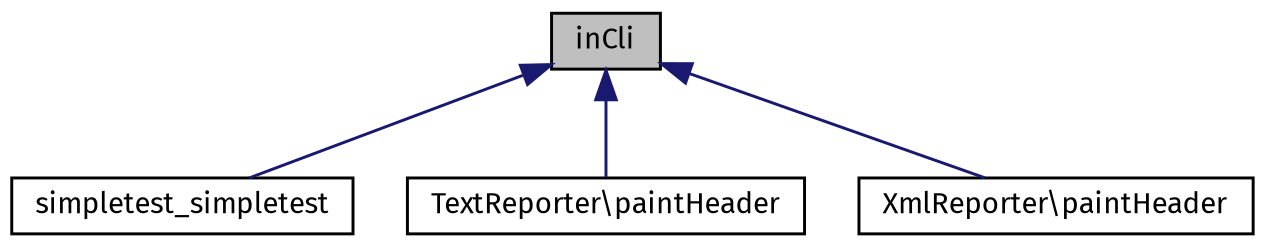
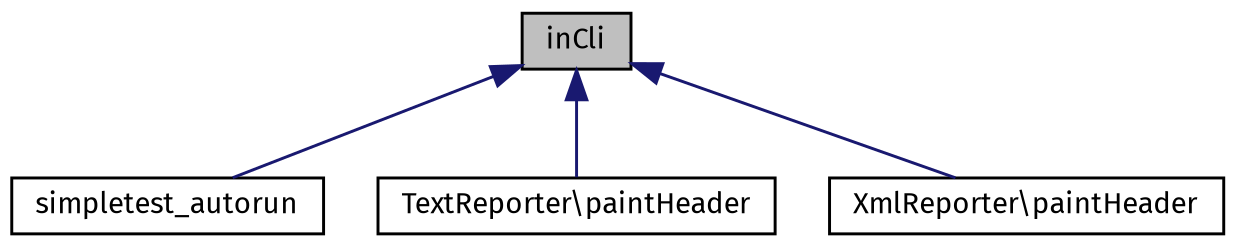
node "simpletest_simpletest": label "simpletest_simpletest" -> "simpletest_autorun"
